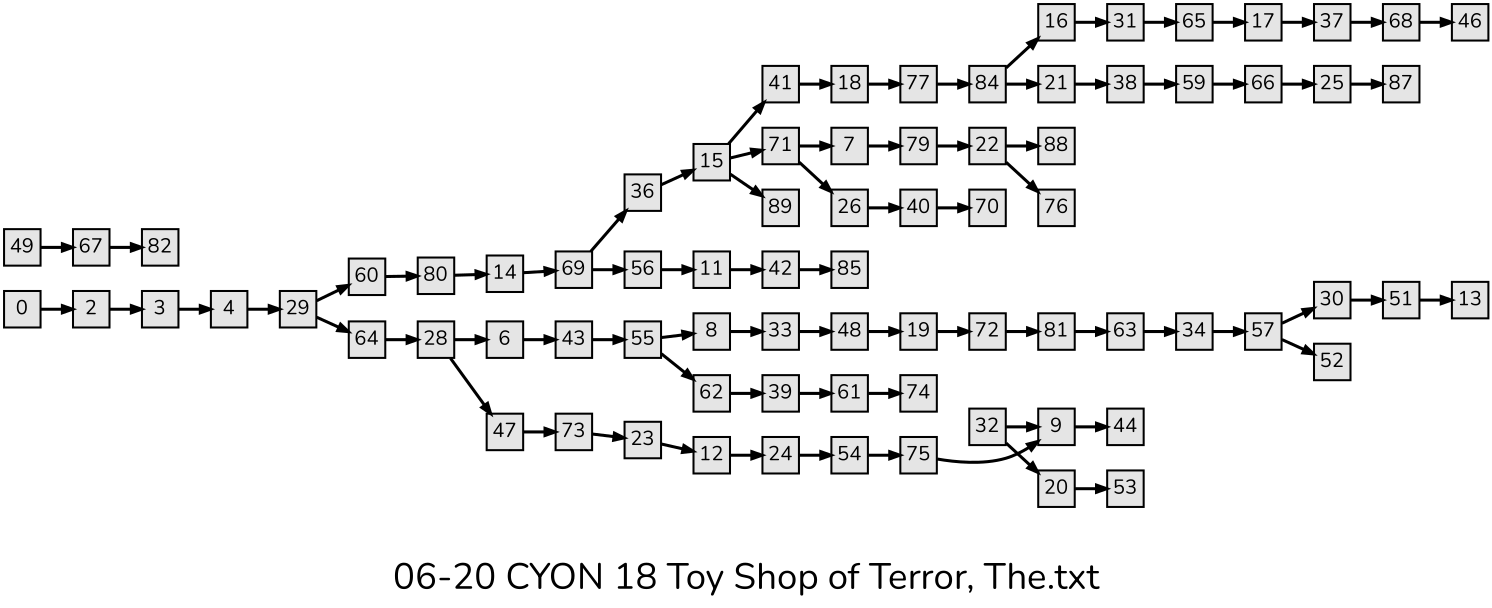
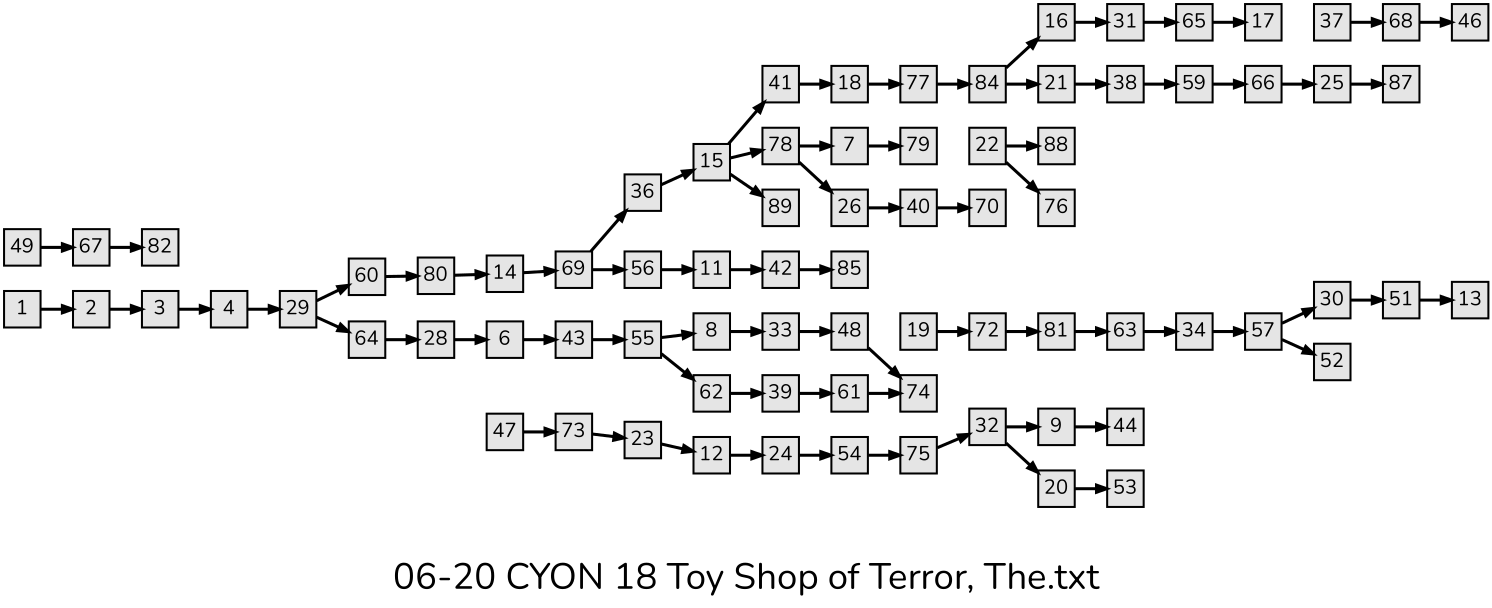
edge "17" -> "37": removed
node "71": label "71" -> "78"
edge "79" -> "22": removed
node "0": label "0" -> "1"
edge "48" -> "19": now "48" -> "74"
edge "28" -> "47": removed
edge "75" -> "9": now "75" -> "32"
